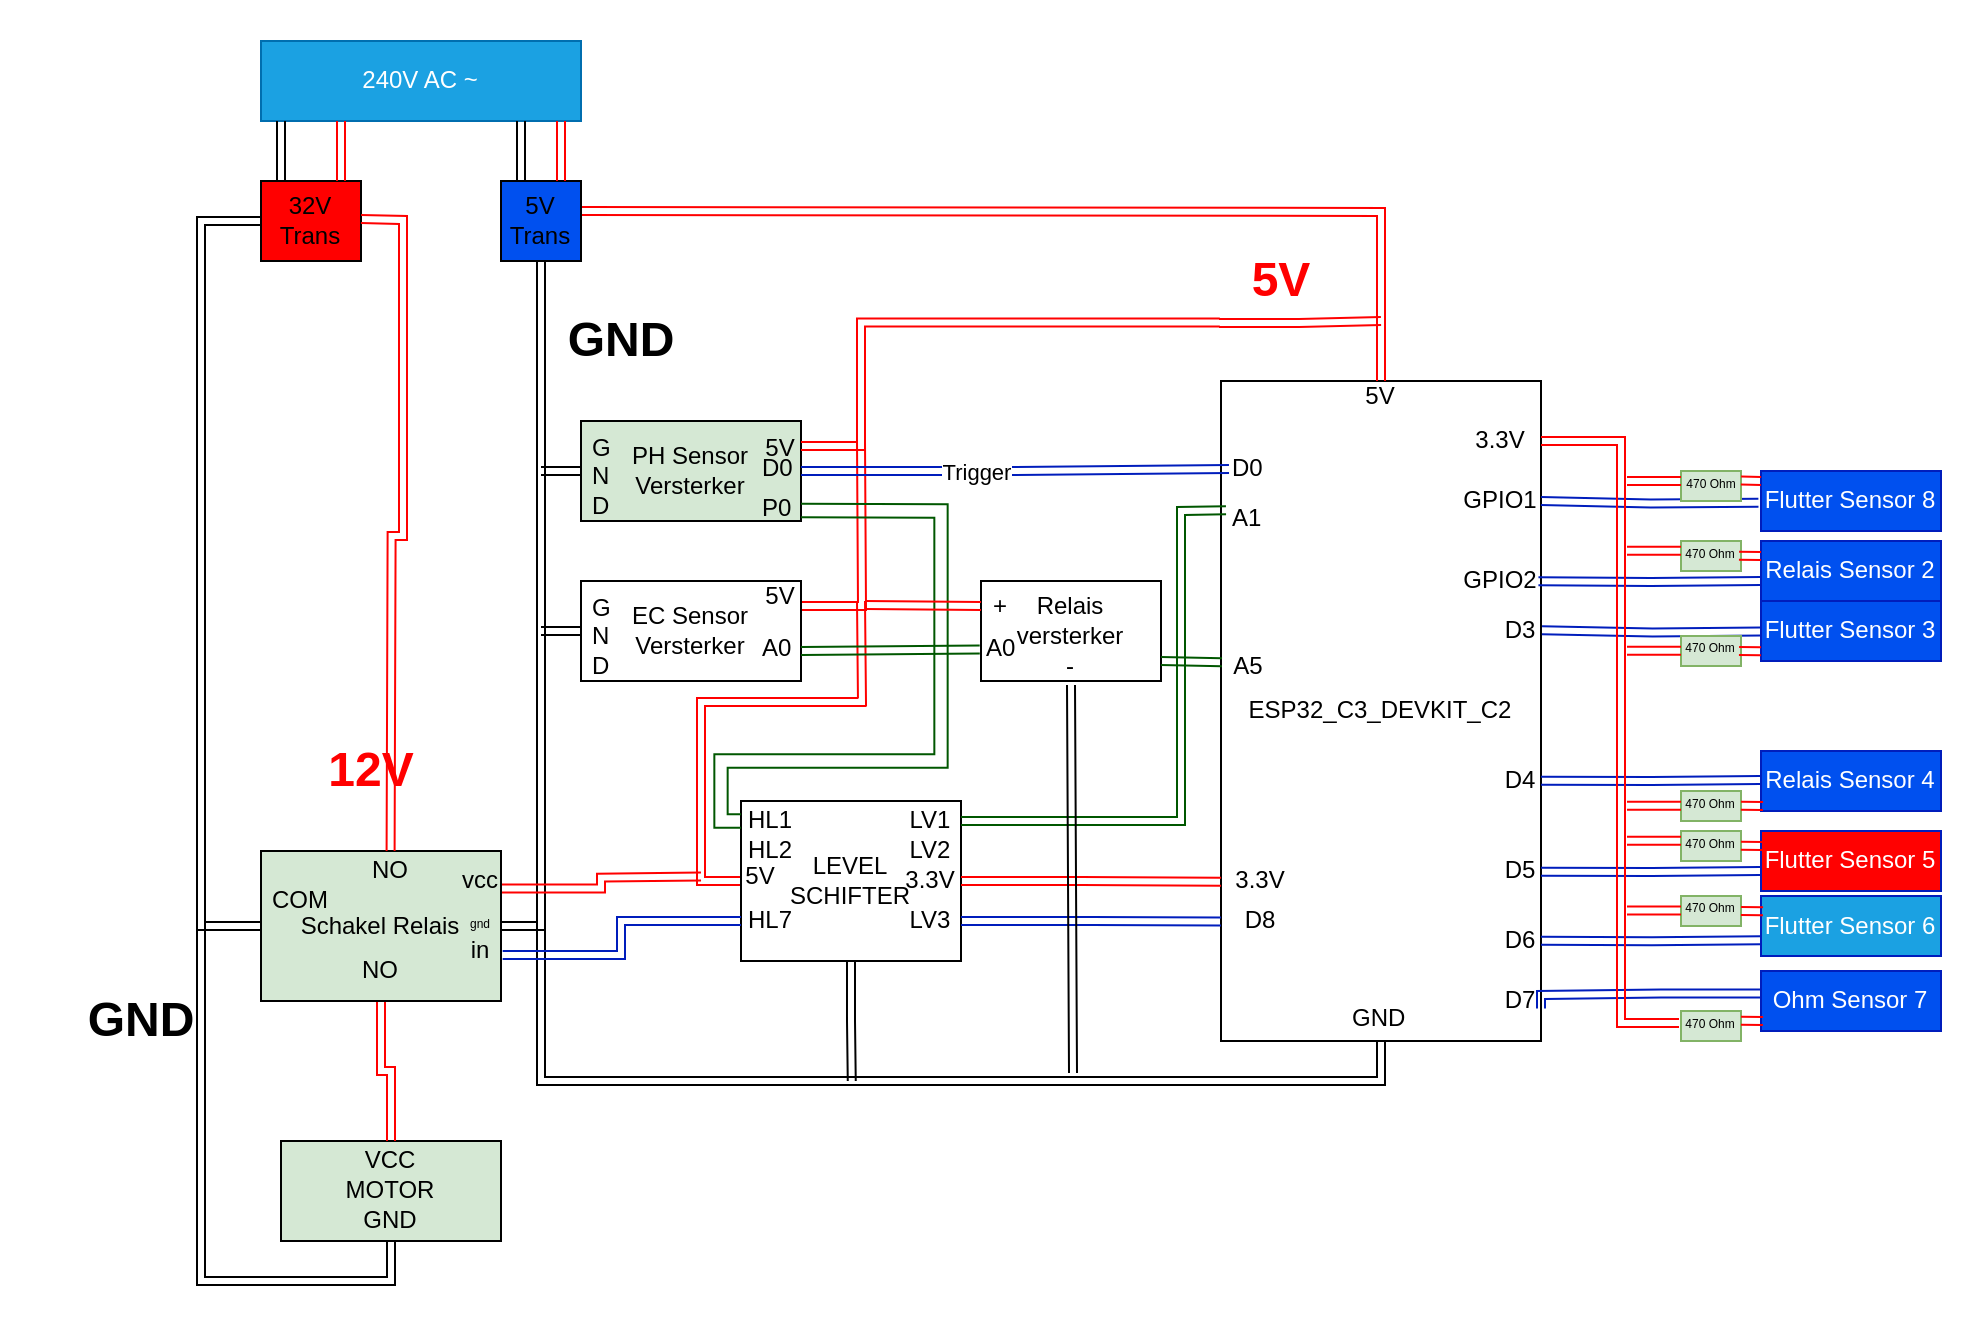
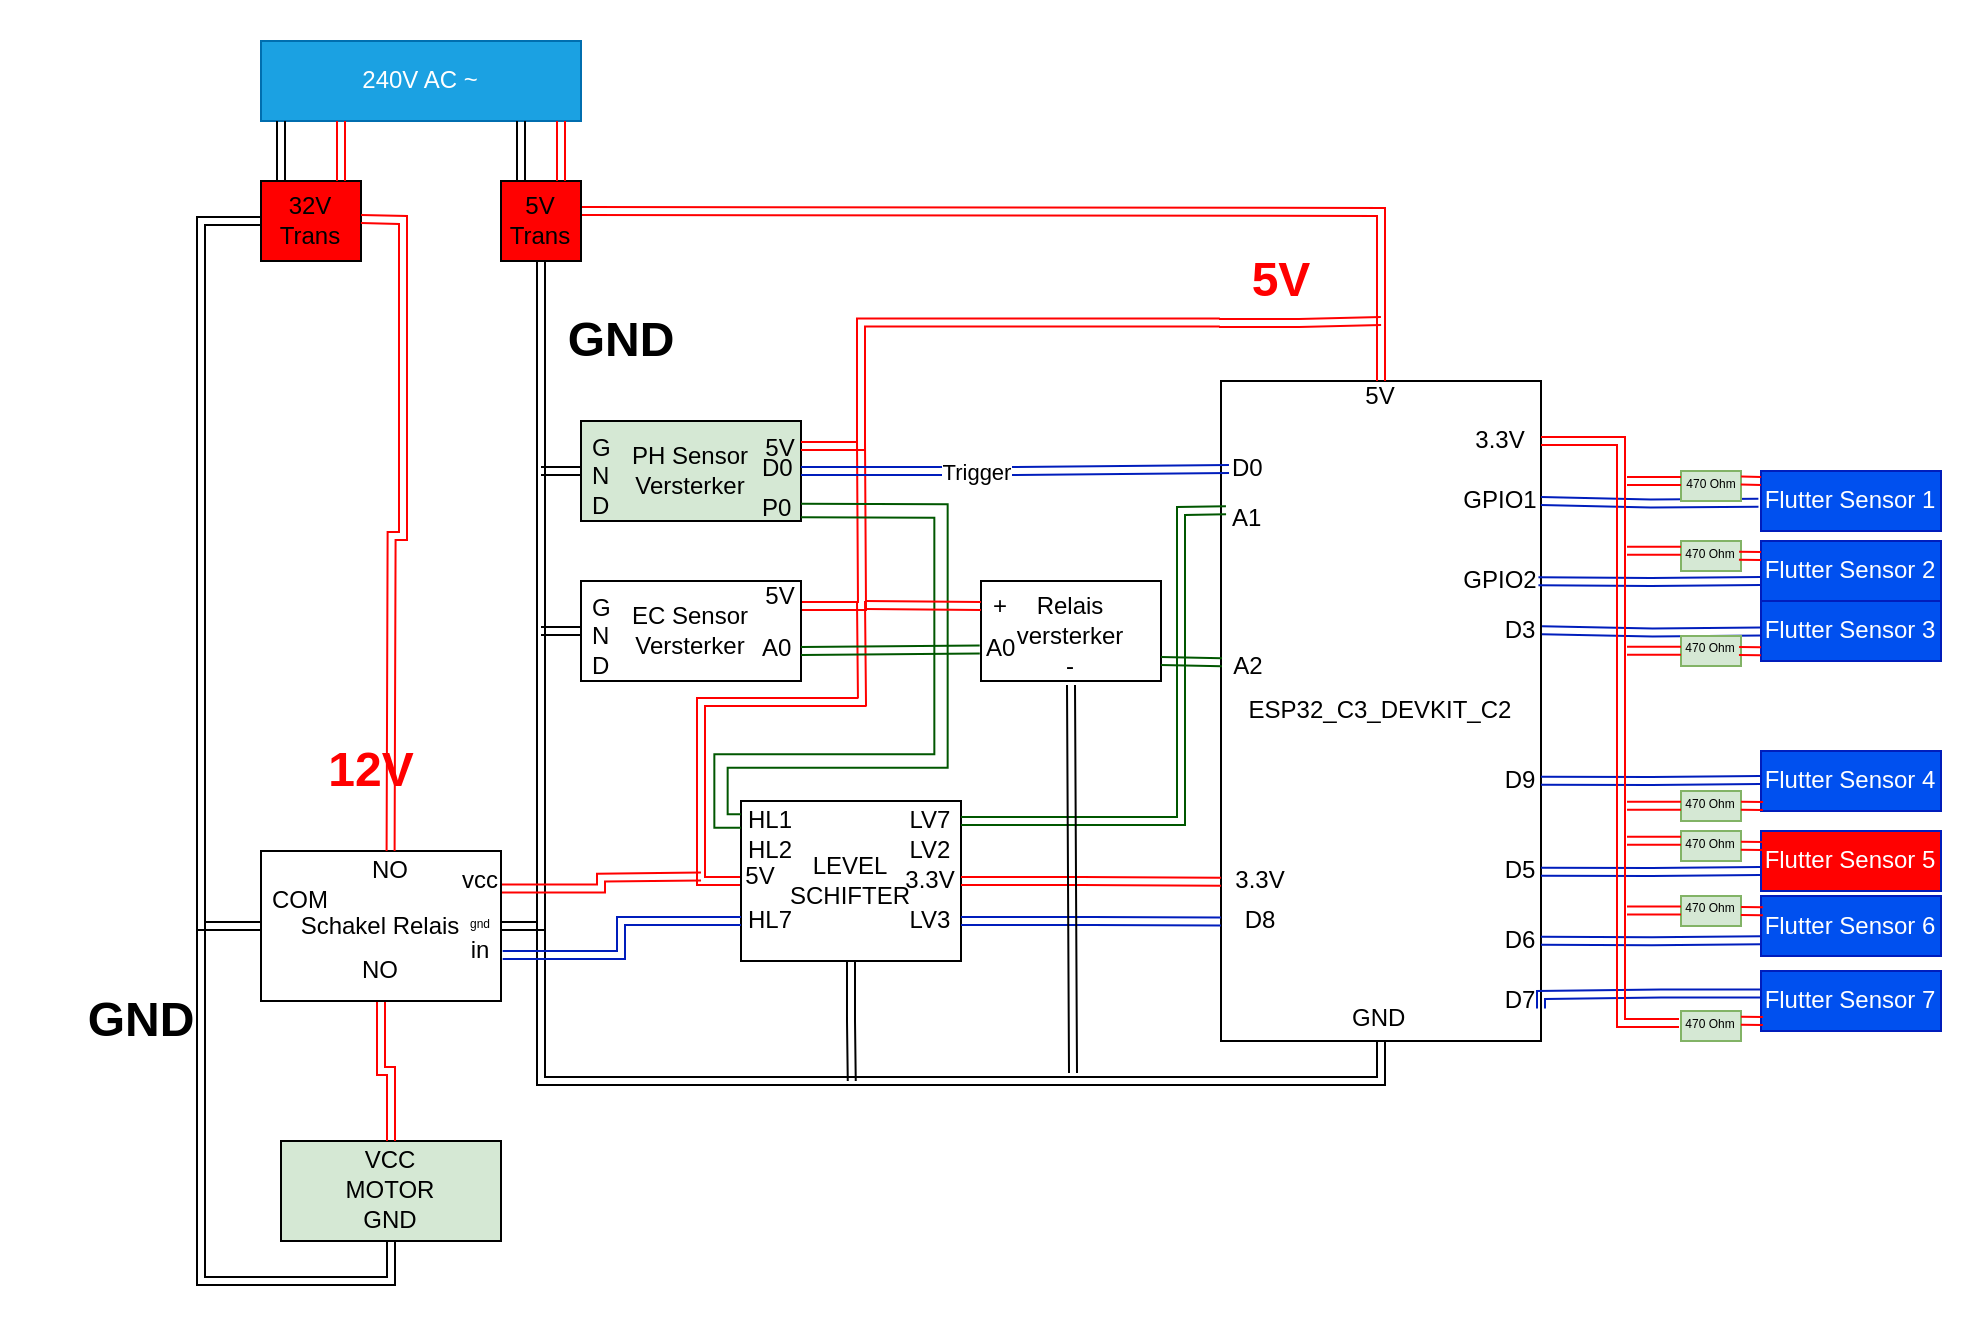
node "5V Trans": fillcolor #0050ef -> #ff0101
node "Flutter Sensor 8": label "Flutter Sensor 8" -> "Flutter Sensor 1"
node "Relais Sensor 2": label "Relais Sensor 2" -> "Flutter Sensor 2"
node "A5": label "A5" -> "A2"
node "D4": label "D4" -> "D9"
node "Relais Sensor 4": label "Relais Sensor 4" -> "Flutter Sensor 4"
node "LV1": label "LV1" -> "LV7"
node "Schakel Relais": fillcolor #d5e8d4 -> #ffffff
node "Flutter Sensor 6": fillcolor #1ba1e2 -> #0050ef
node "Ohm Sensor 7": label "Ohm Sensor 7" -> "Flutter Sensor 7"
